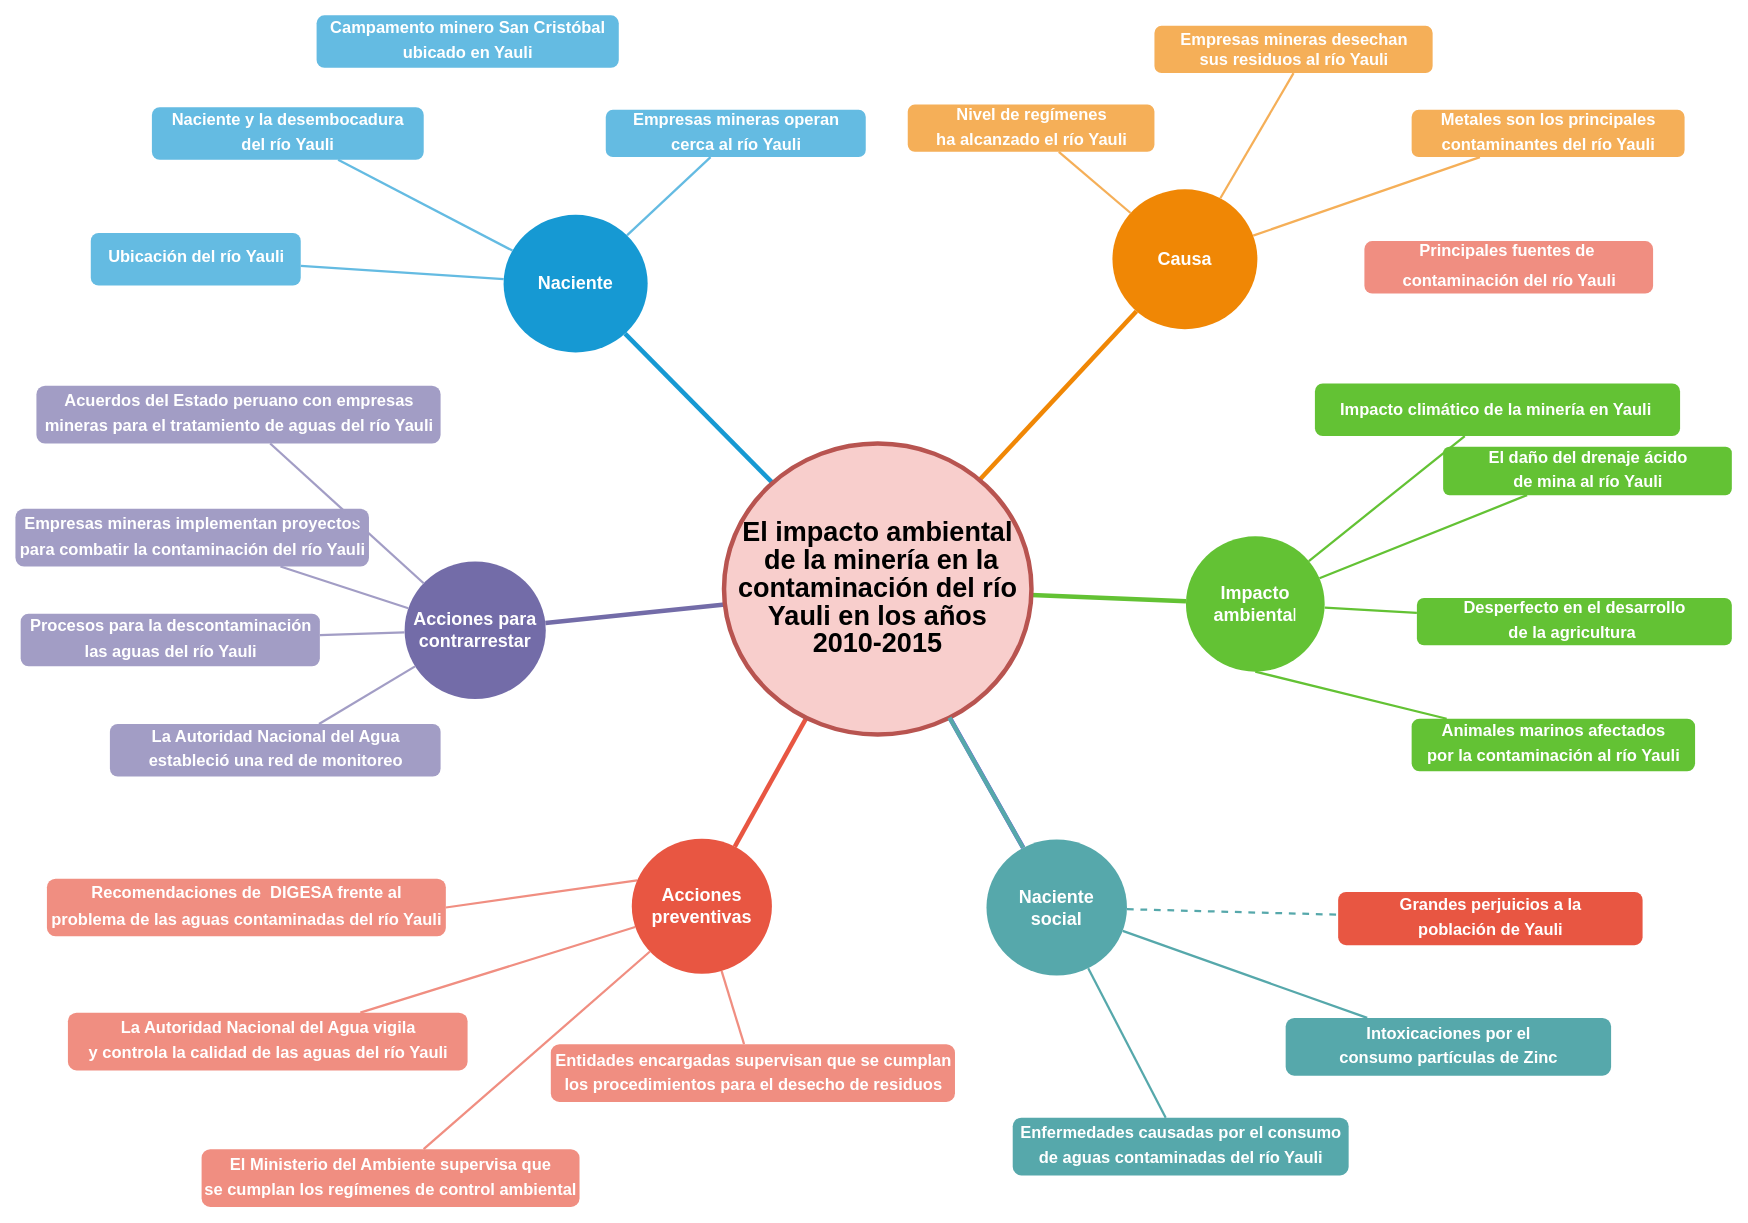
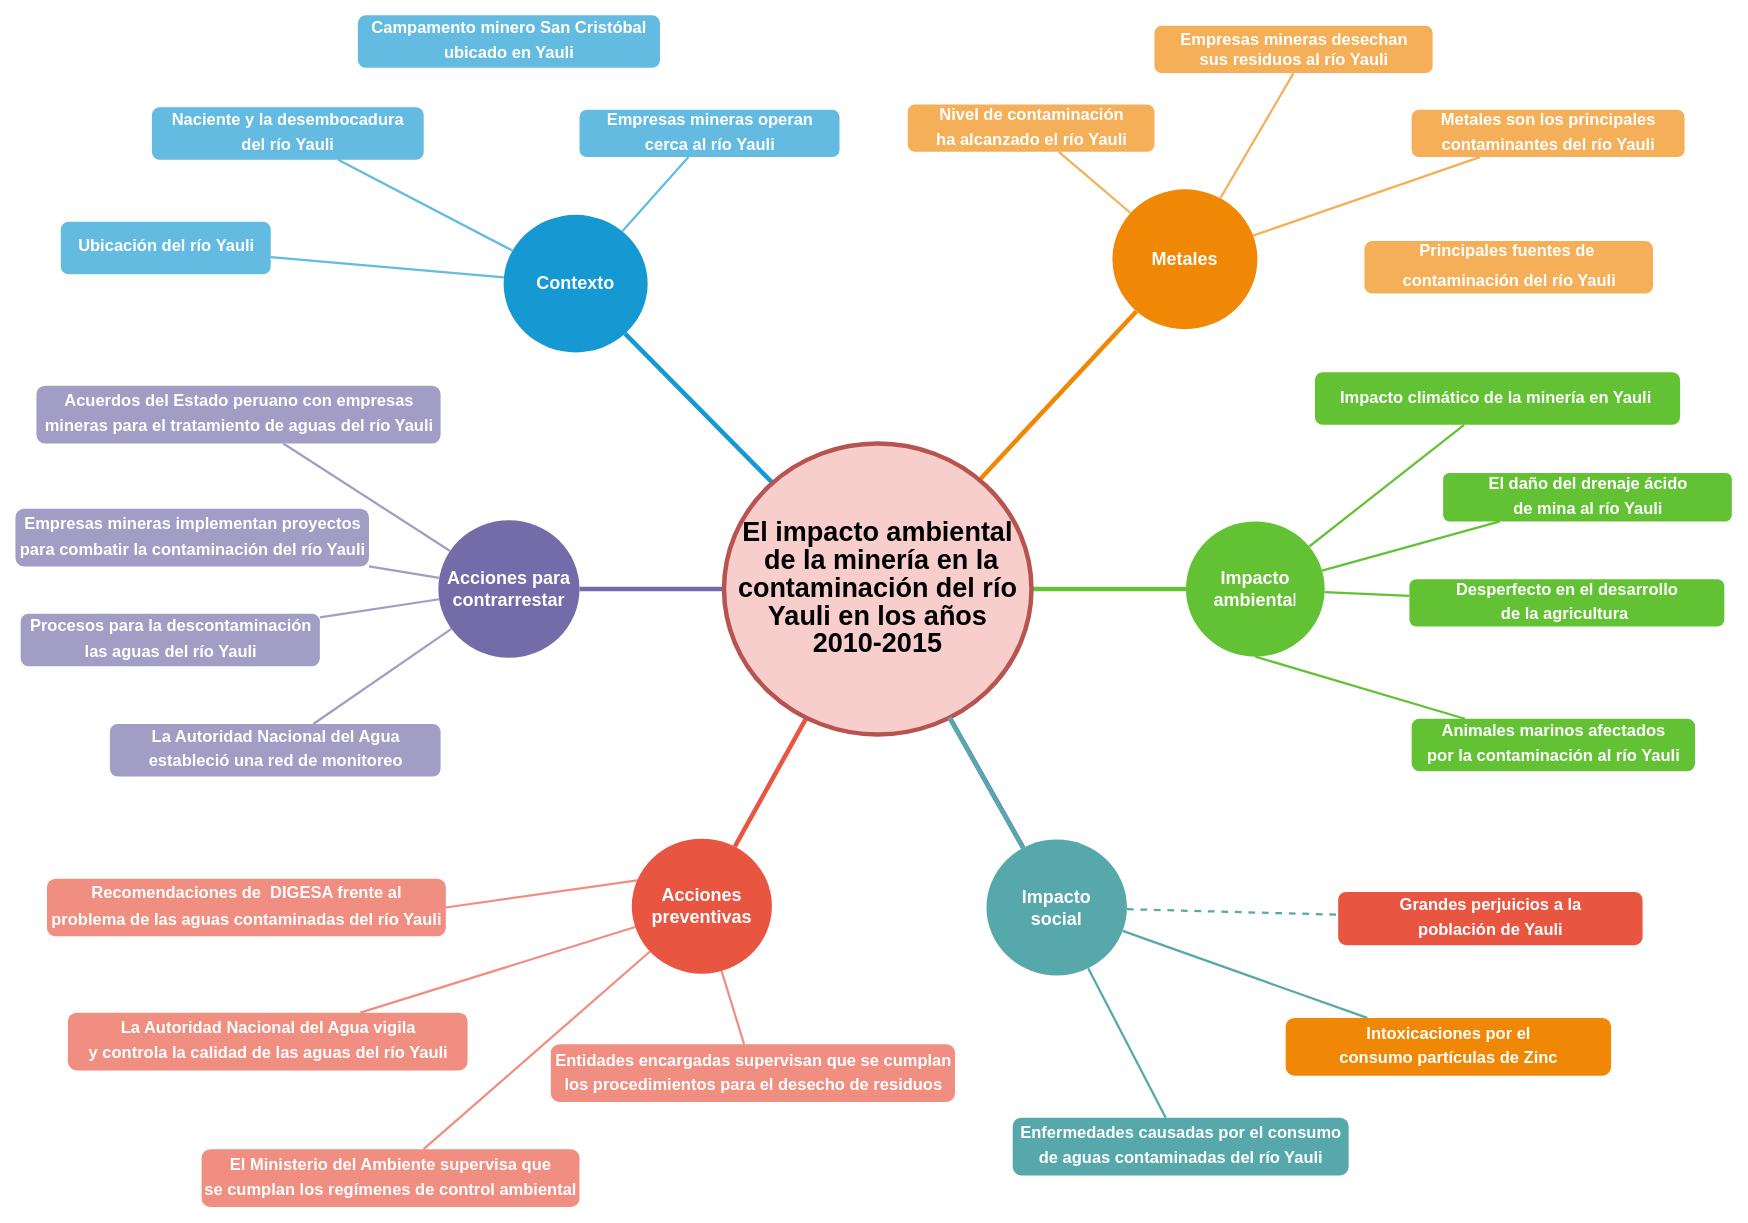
node "Campamento minero San Cristóbal ubicado en Yauli": moved (468, 42) -> (509, 42)
node "Nivel de regímenes ha alcanzado el río Yauli": label "Nivel de regímenes ha alcanzado el río Yauli" -> "Nivel de contaminación ha alcanzado el río Yauli"
node "Empresas mineras operan cerca al río Yauli": moved (736, 134) -> (710, 134)
node "Ubicación del río Yauli": moved (196, 259) -> (166, 248)
node "Causa": label "Causa" -> "Metales"
node "Principales fuentes de contaminación del río Yauli": fillcolor #f08e81 -> #f5af58
node "Naciente": label "Naciente" -> "Contexto"
node "Impacto climático de la minería en Yauli": moved (1498, 410) -> (1498, 399)
node "El daño del drenaje ácido de mina al río Yauli": moved (1588, 471) -> (1588, 497)
node "Impacto ambiental": moved (1256, 604) -> (1256, 589)
node "Desperfecto en el desarrollo de la agricultura": moved (1575, 622) -> (1567, 603)
node "Acciones para contrarrestar": moved (475, 630) -> (509, 589)
node "Naciente social": label "Naciente social" -> "Impacto social"
node "Intoxicaciones por el consumo partículas de Zinc": fillcolor #56a8ab -> #f08705
